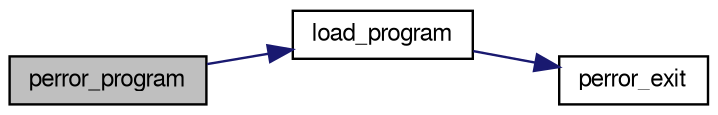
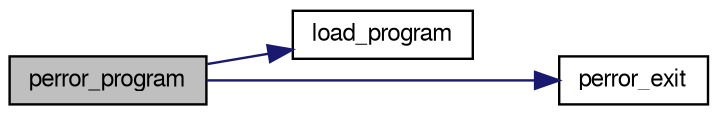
edge "load_program" -> "perror_exit": now "perror_program" -> "perror_exit"
